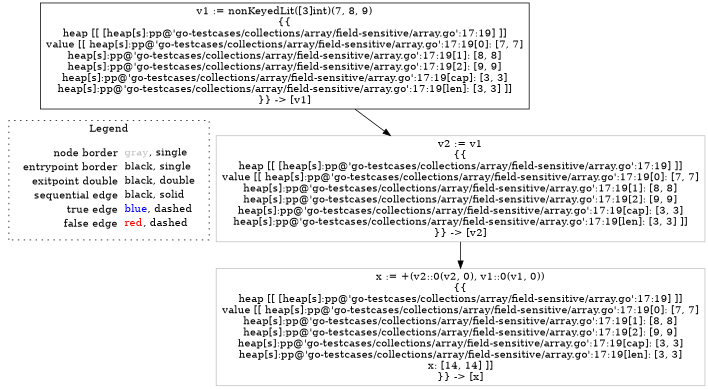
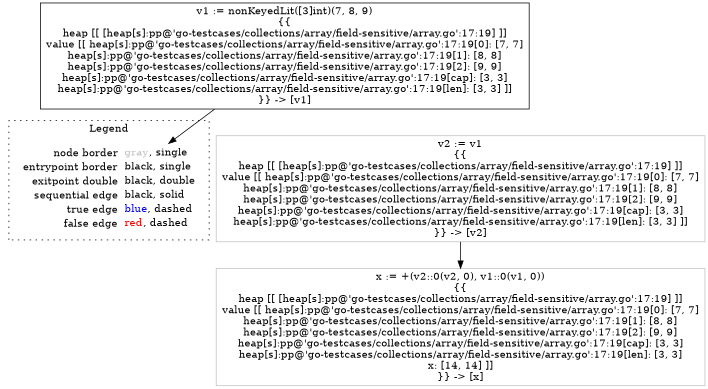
edge "v1 := nonKeyedLit([3]int)(7, 8, 9)" -> "v2 := v1": now "v1 := nonKeyedLit([3]int)(7, 8, 9)" -> "node border"
